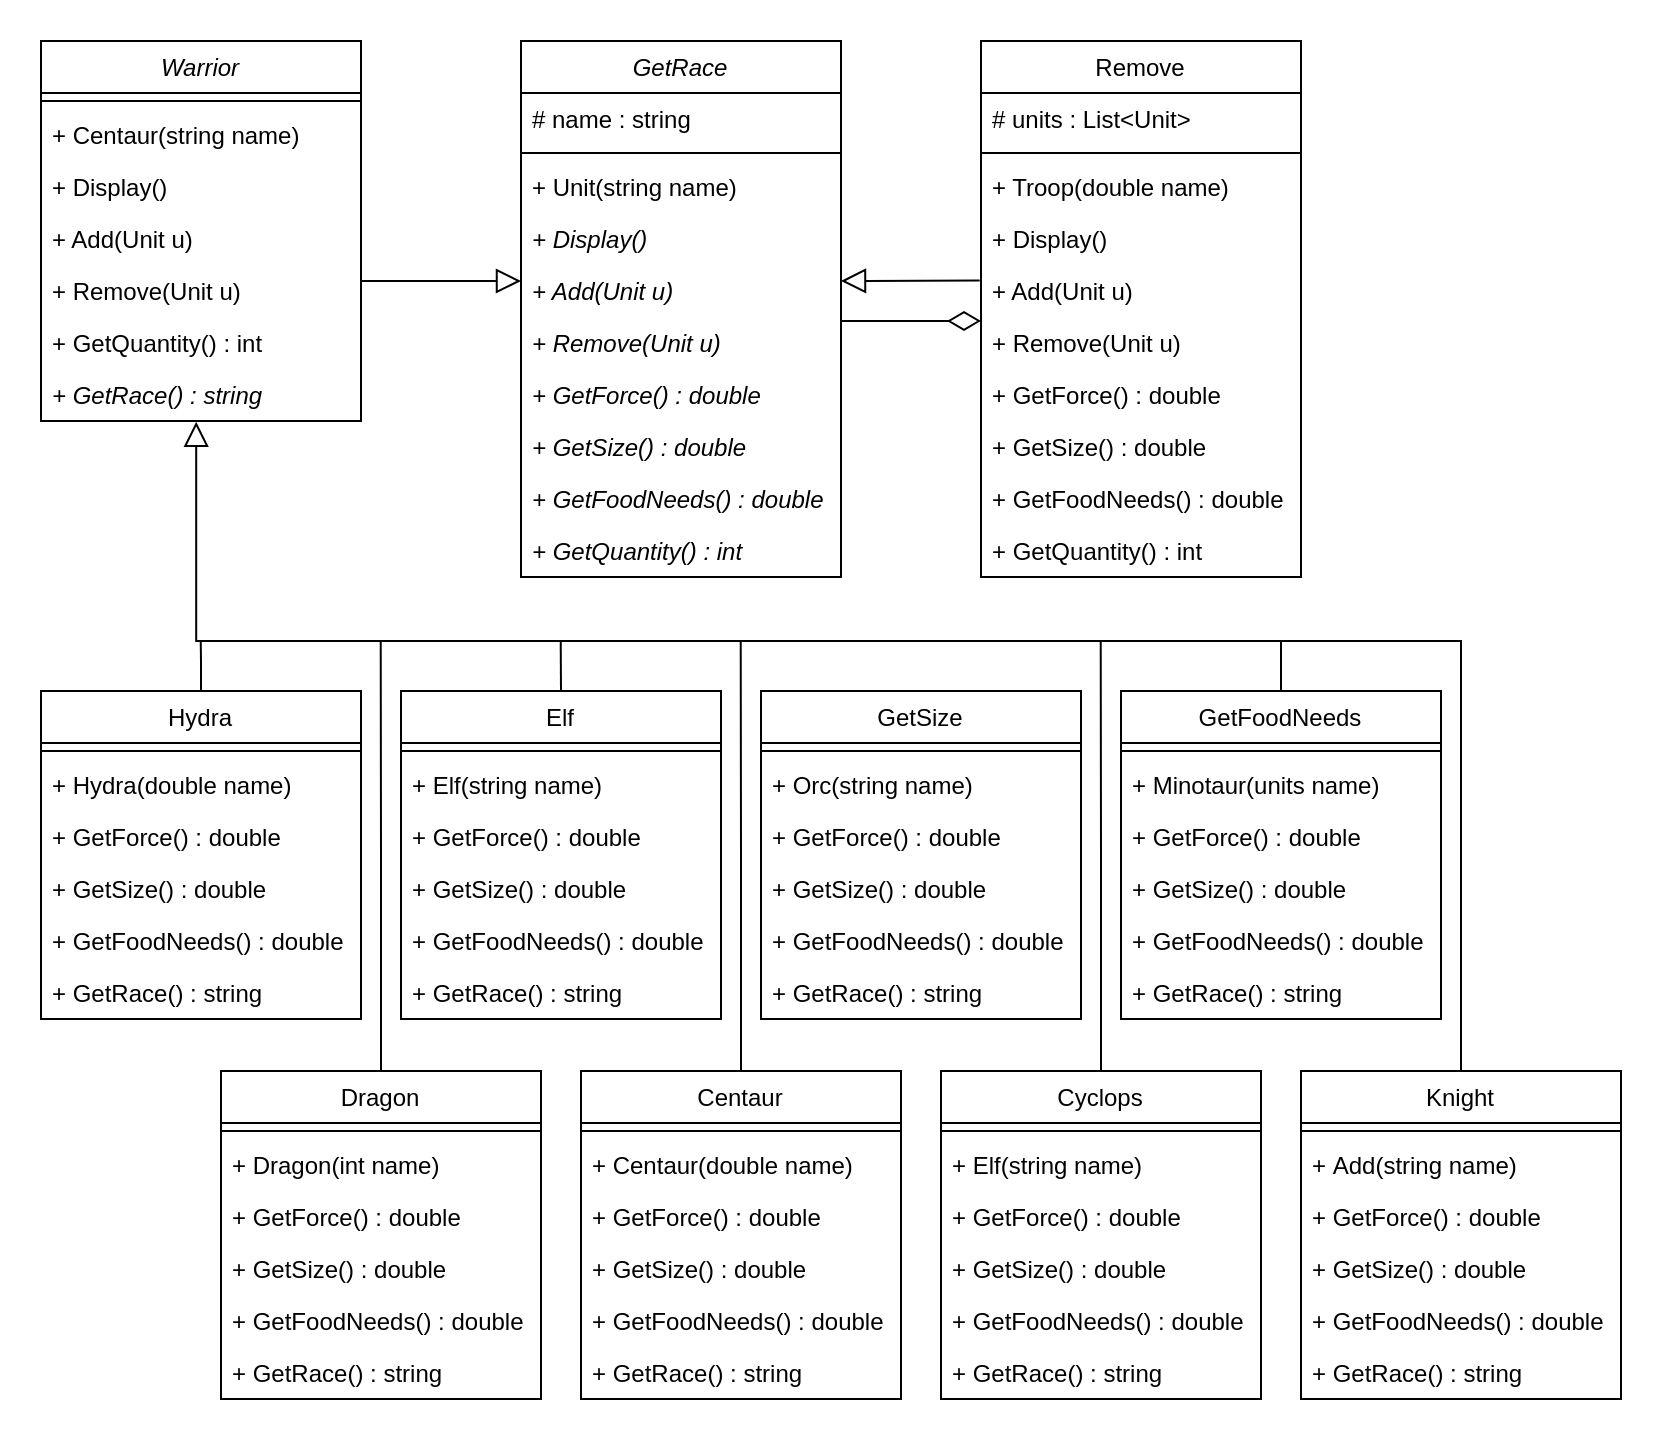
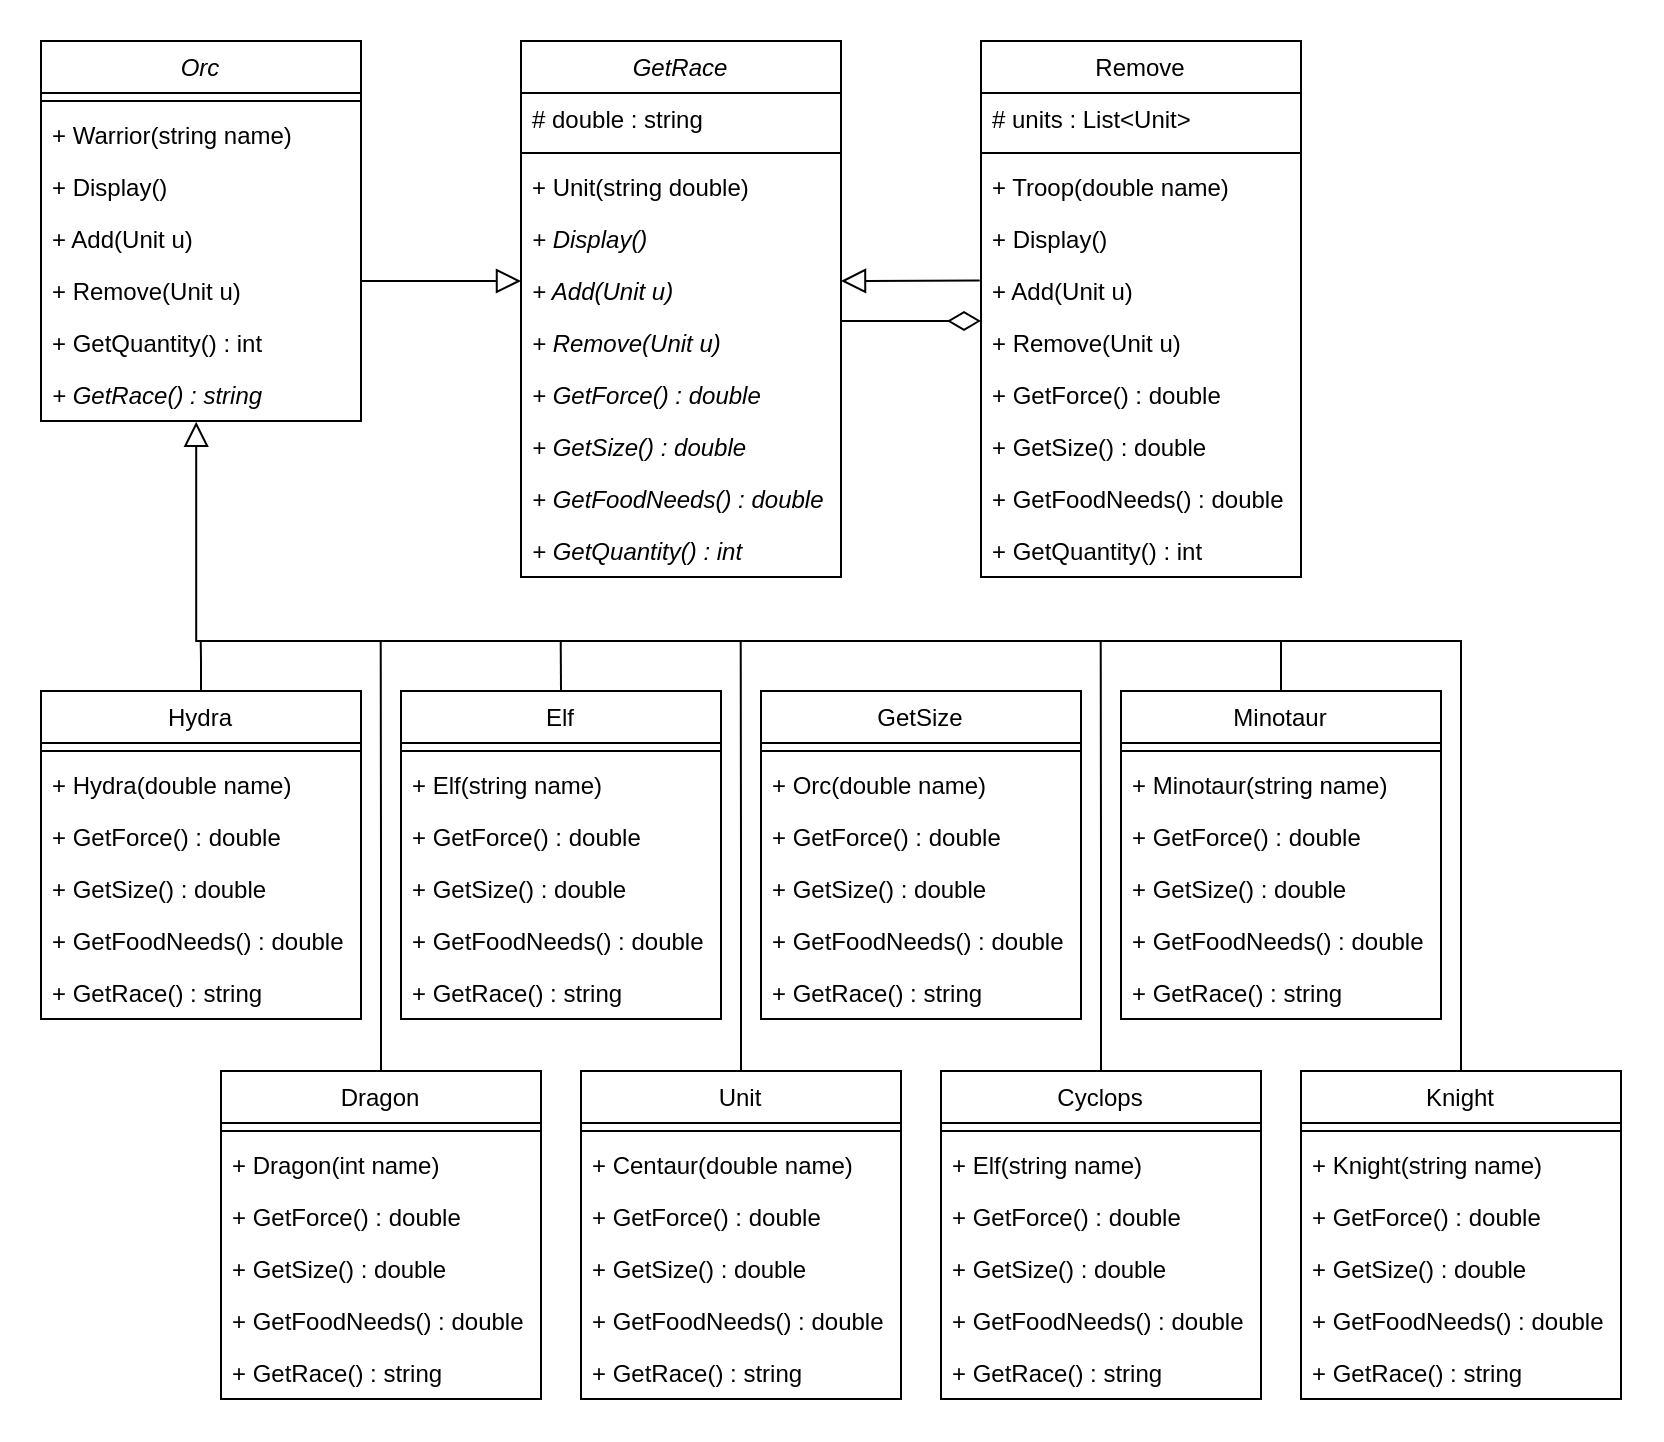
node "Warrior": label "Warrior" -> "Orc"
node "# name : string": label "# name : string" -> "# double : string"
node "+ Centaur(string name)": label "+ Centaur(string name)" -> "+ Warrior(string name)"
node "+ Unit(string name)": label "+ Unit(string name)" -> "+ Unit(string double)"
node "GetFoodNeeds": label "GetFoodNeeds" -> "Minotaur"
node "+ Orc(string name)": label "+ Orc(string name)" -> "+ Orc(double name)"
node "+ Minotaur(units name)": label "+ Minotaur(units name)" -> "+ Minotaur(string name)"
node "Centaur": label "Centaur" -> "Unit"
node "+ Add(string name)": label "+ Add(string name)" -> "+ Knight(string name)"
